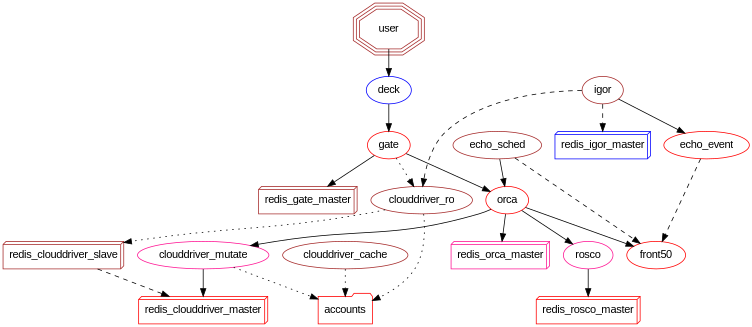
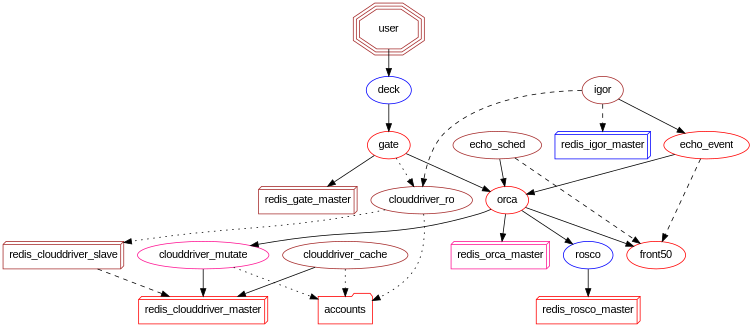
edge "echo_event" -> "orca": added
node "rosco": color deeppink -> blue
edge "clouddriver_cache" -> "redis_clouddriver_master": added
